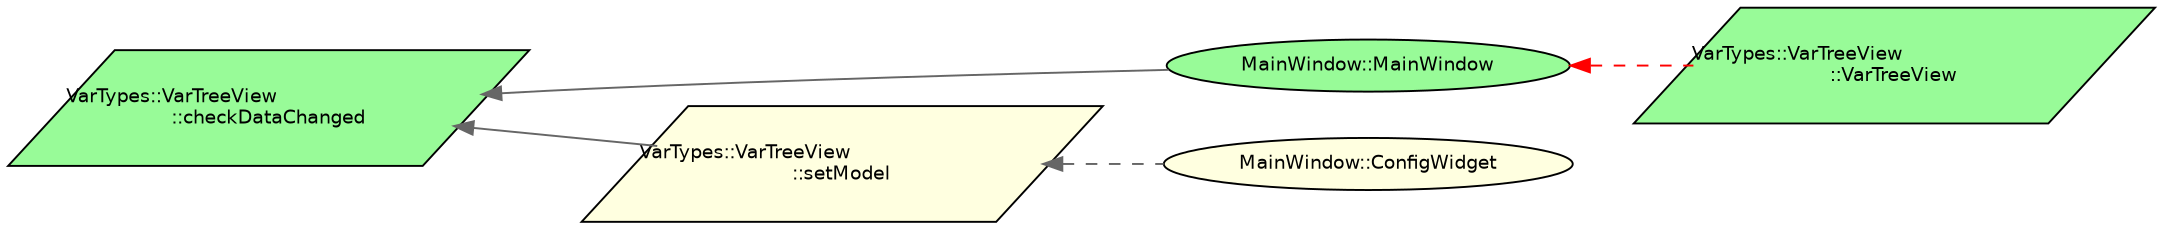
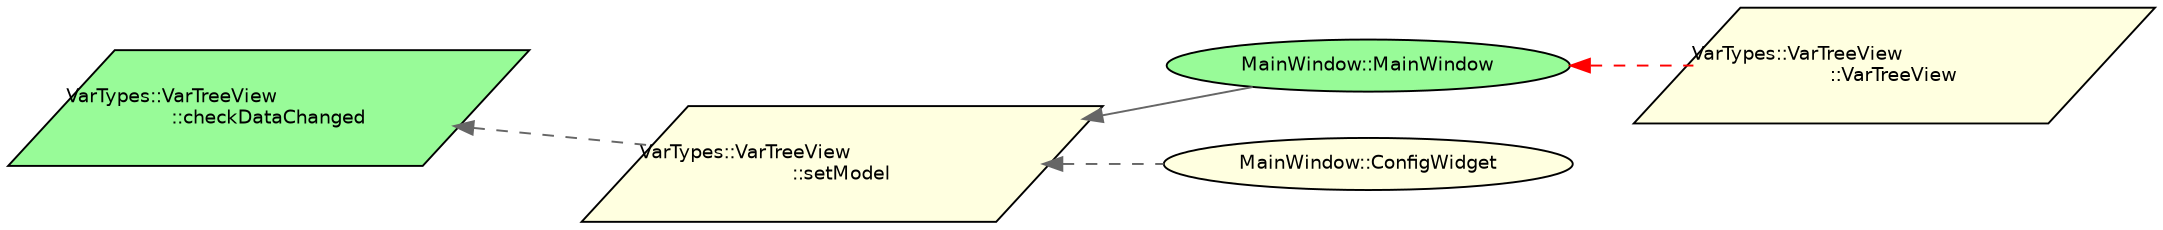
node "VarTypes::VarTreeView ::VarTreeView": fillcolor palegreen -> lightyellow
edge "MainWindow::MainWindow" -> "VarTypes::VarTreeView ::checkDataChanged": now "MainWindow::MainWindow" -> "VarTypes::VarTreeView ::setModel"
edge "VarTypes::VarTreeView ::setModel" -> "VarTypes::VarTreeView ::checkDataChanged": style solid -> dashed
